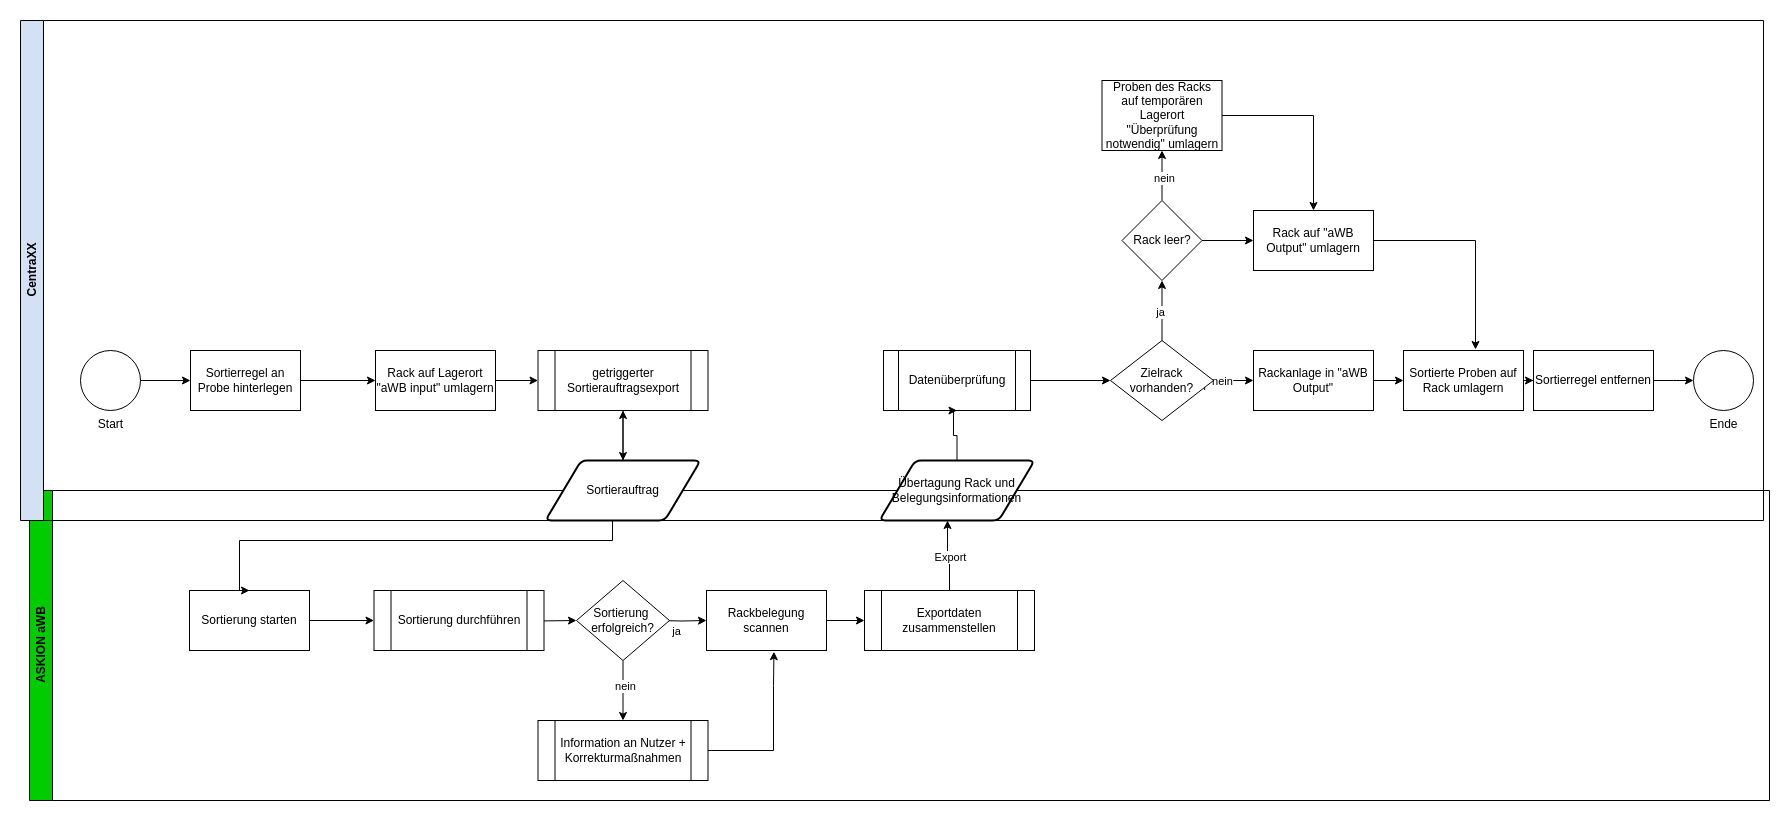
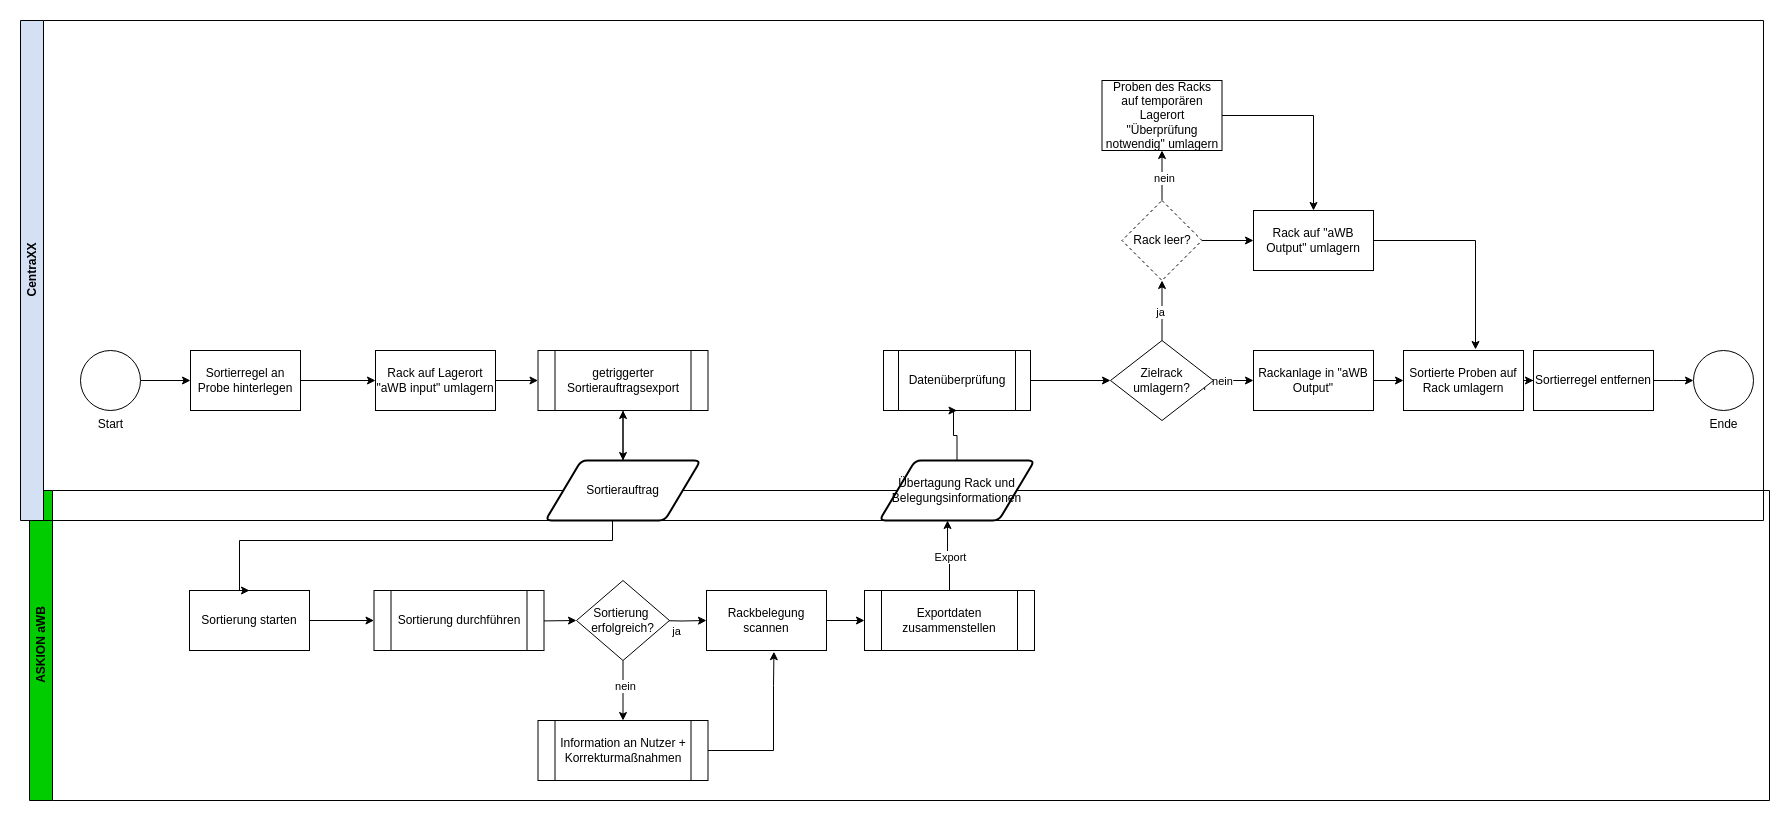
node "Rack leer?": style solid -> dashed
node "Zielrack vorhanden?": label "Zielrack vorhanden?" -> "Zielrack umlagern?"
